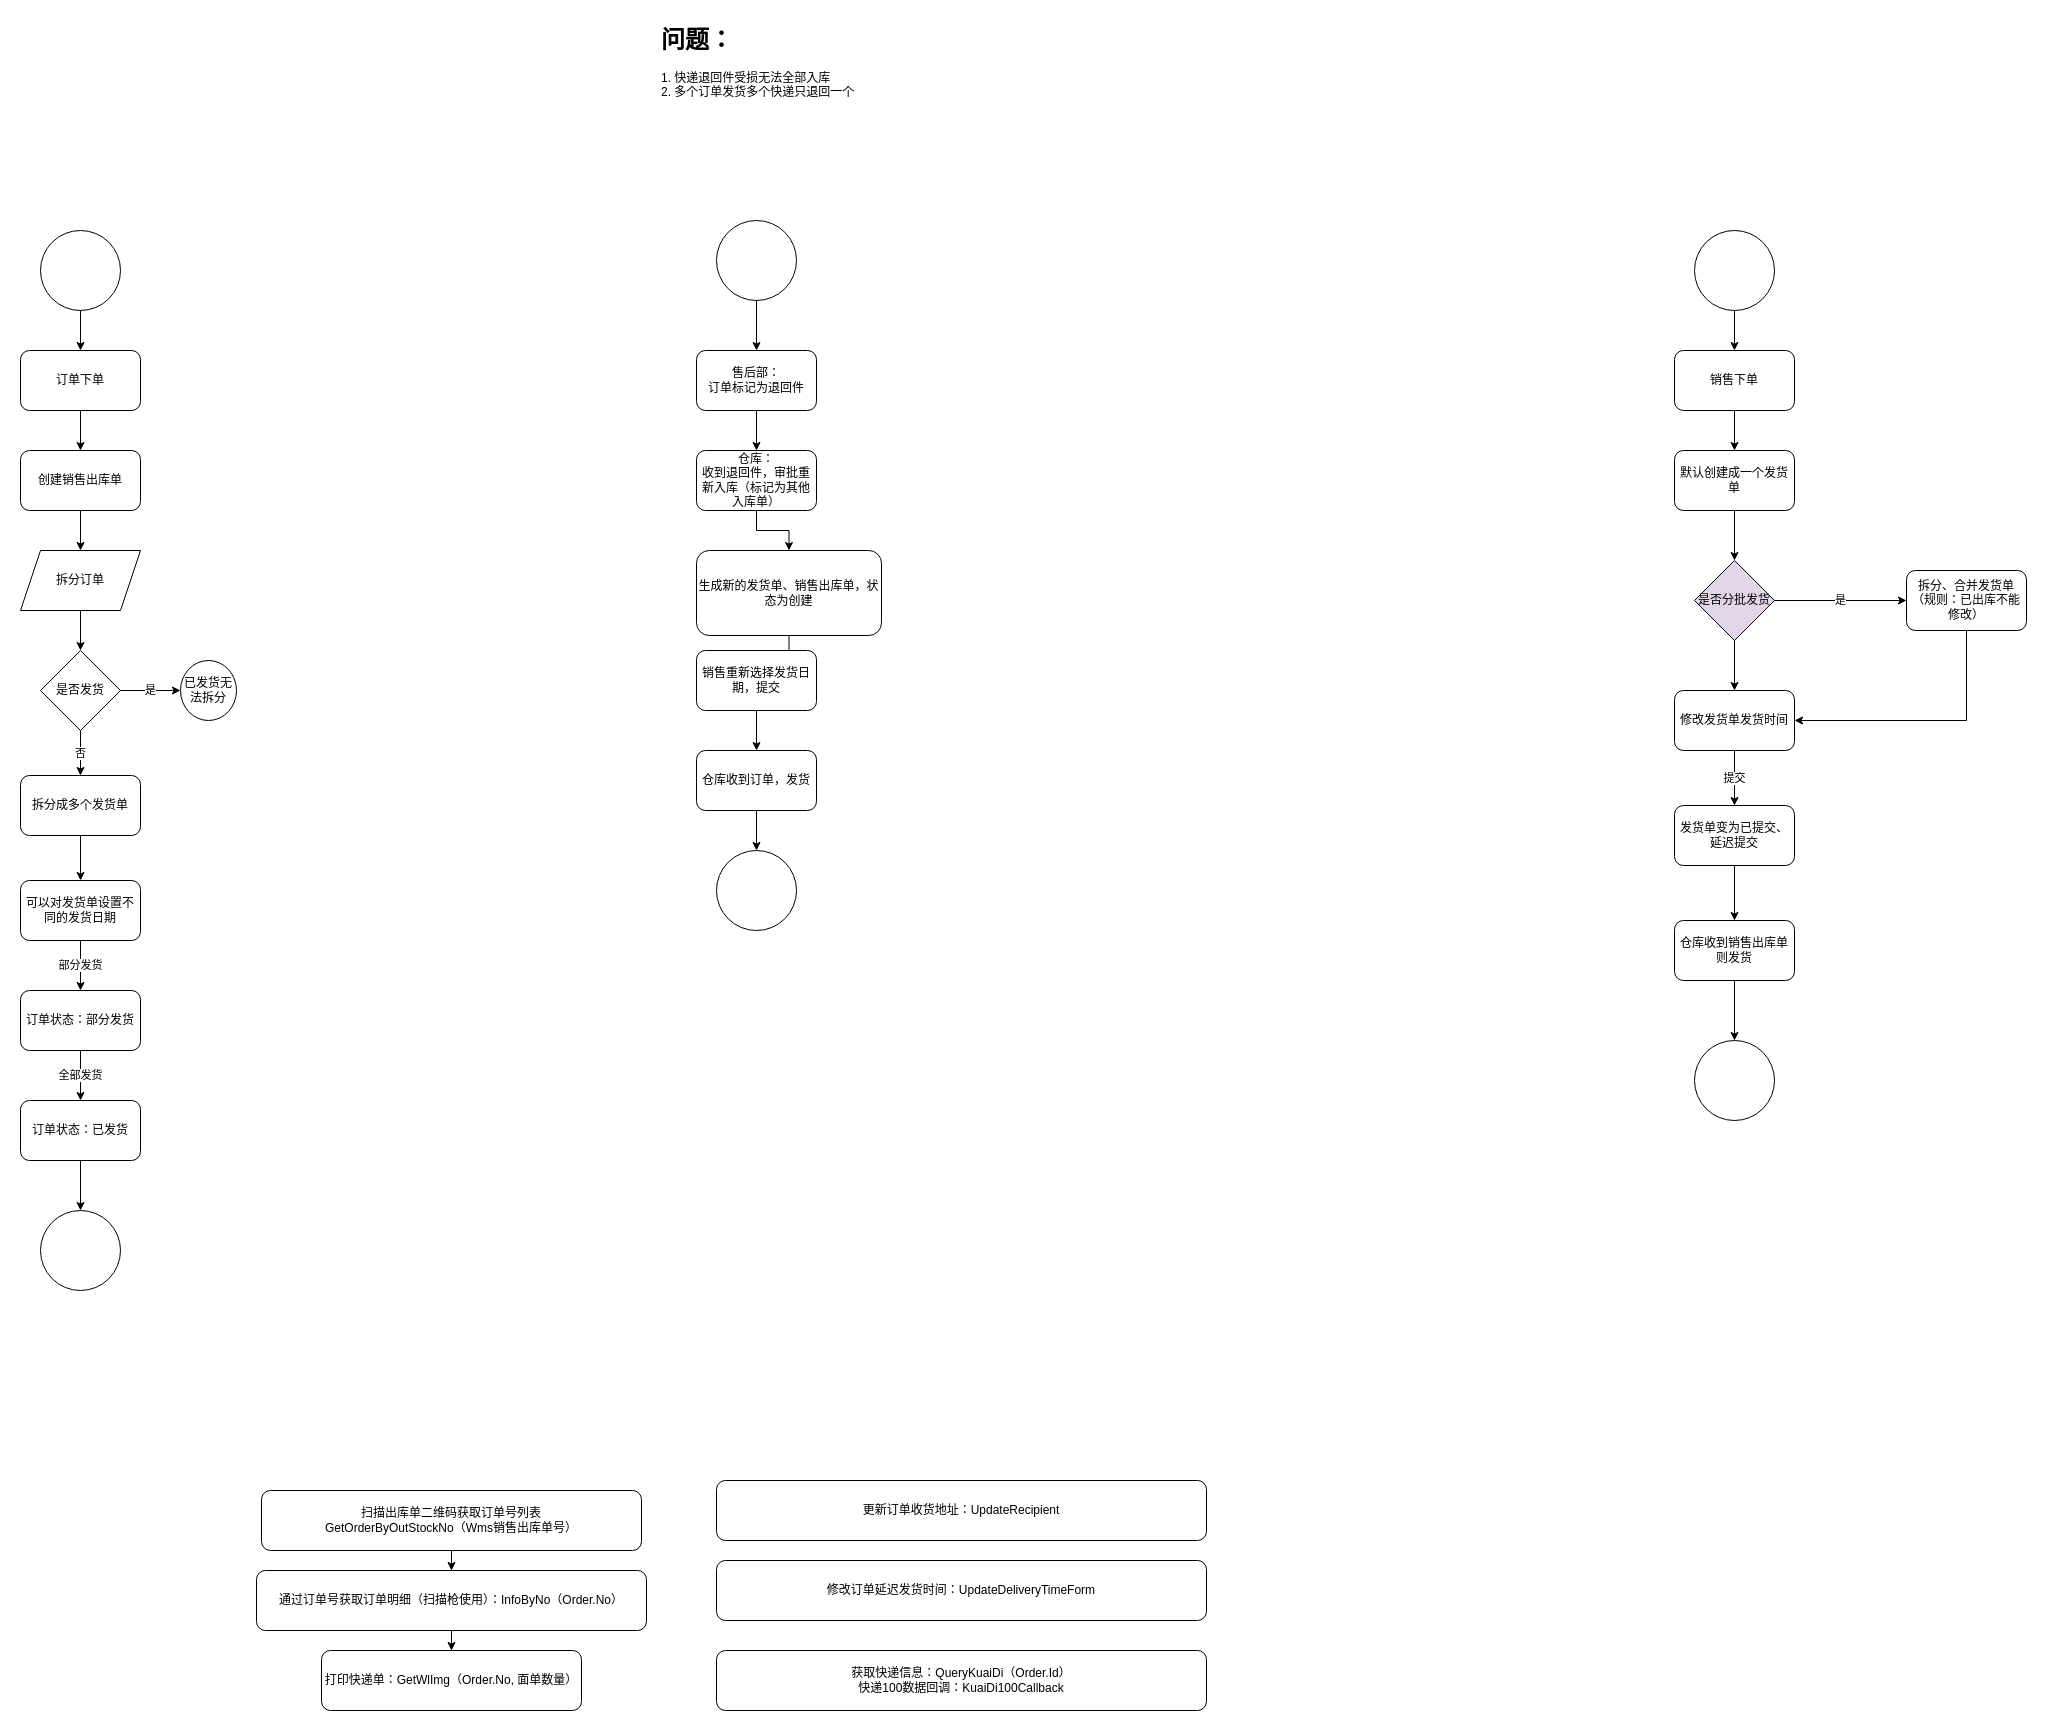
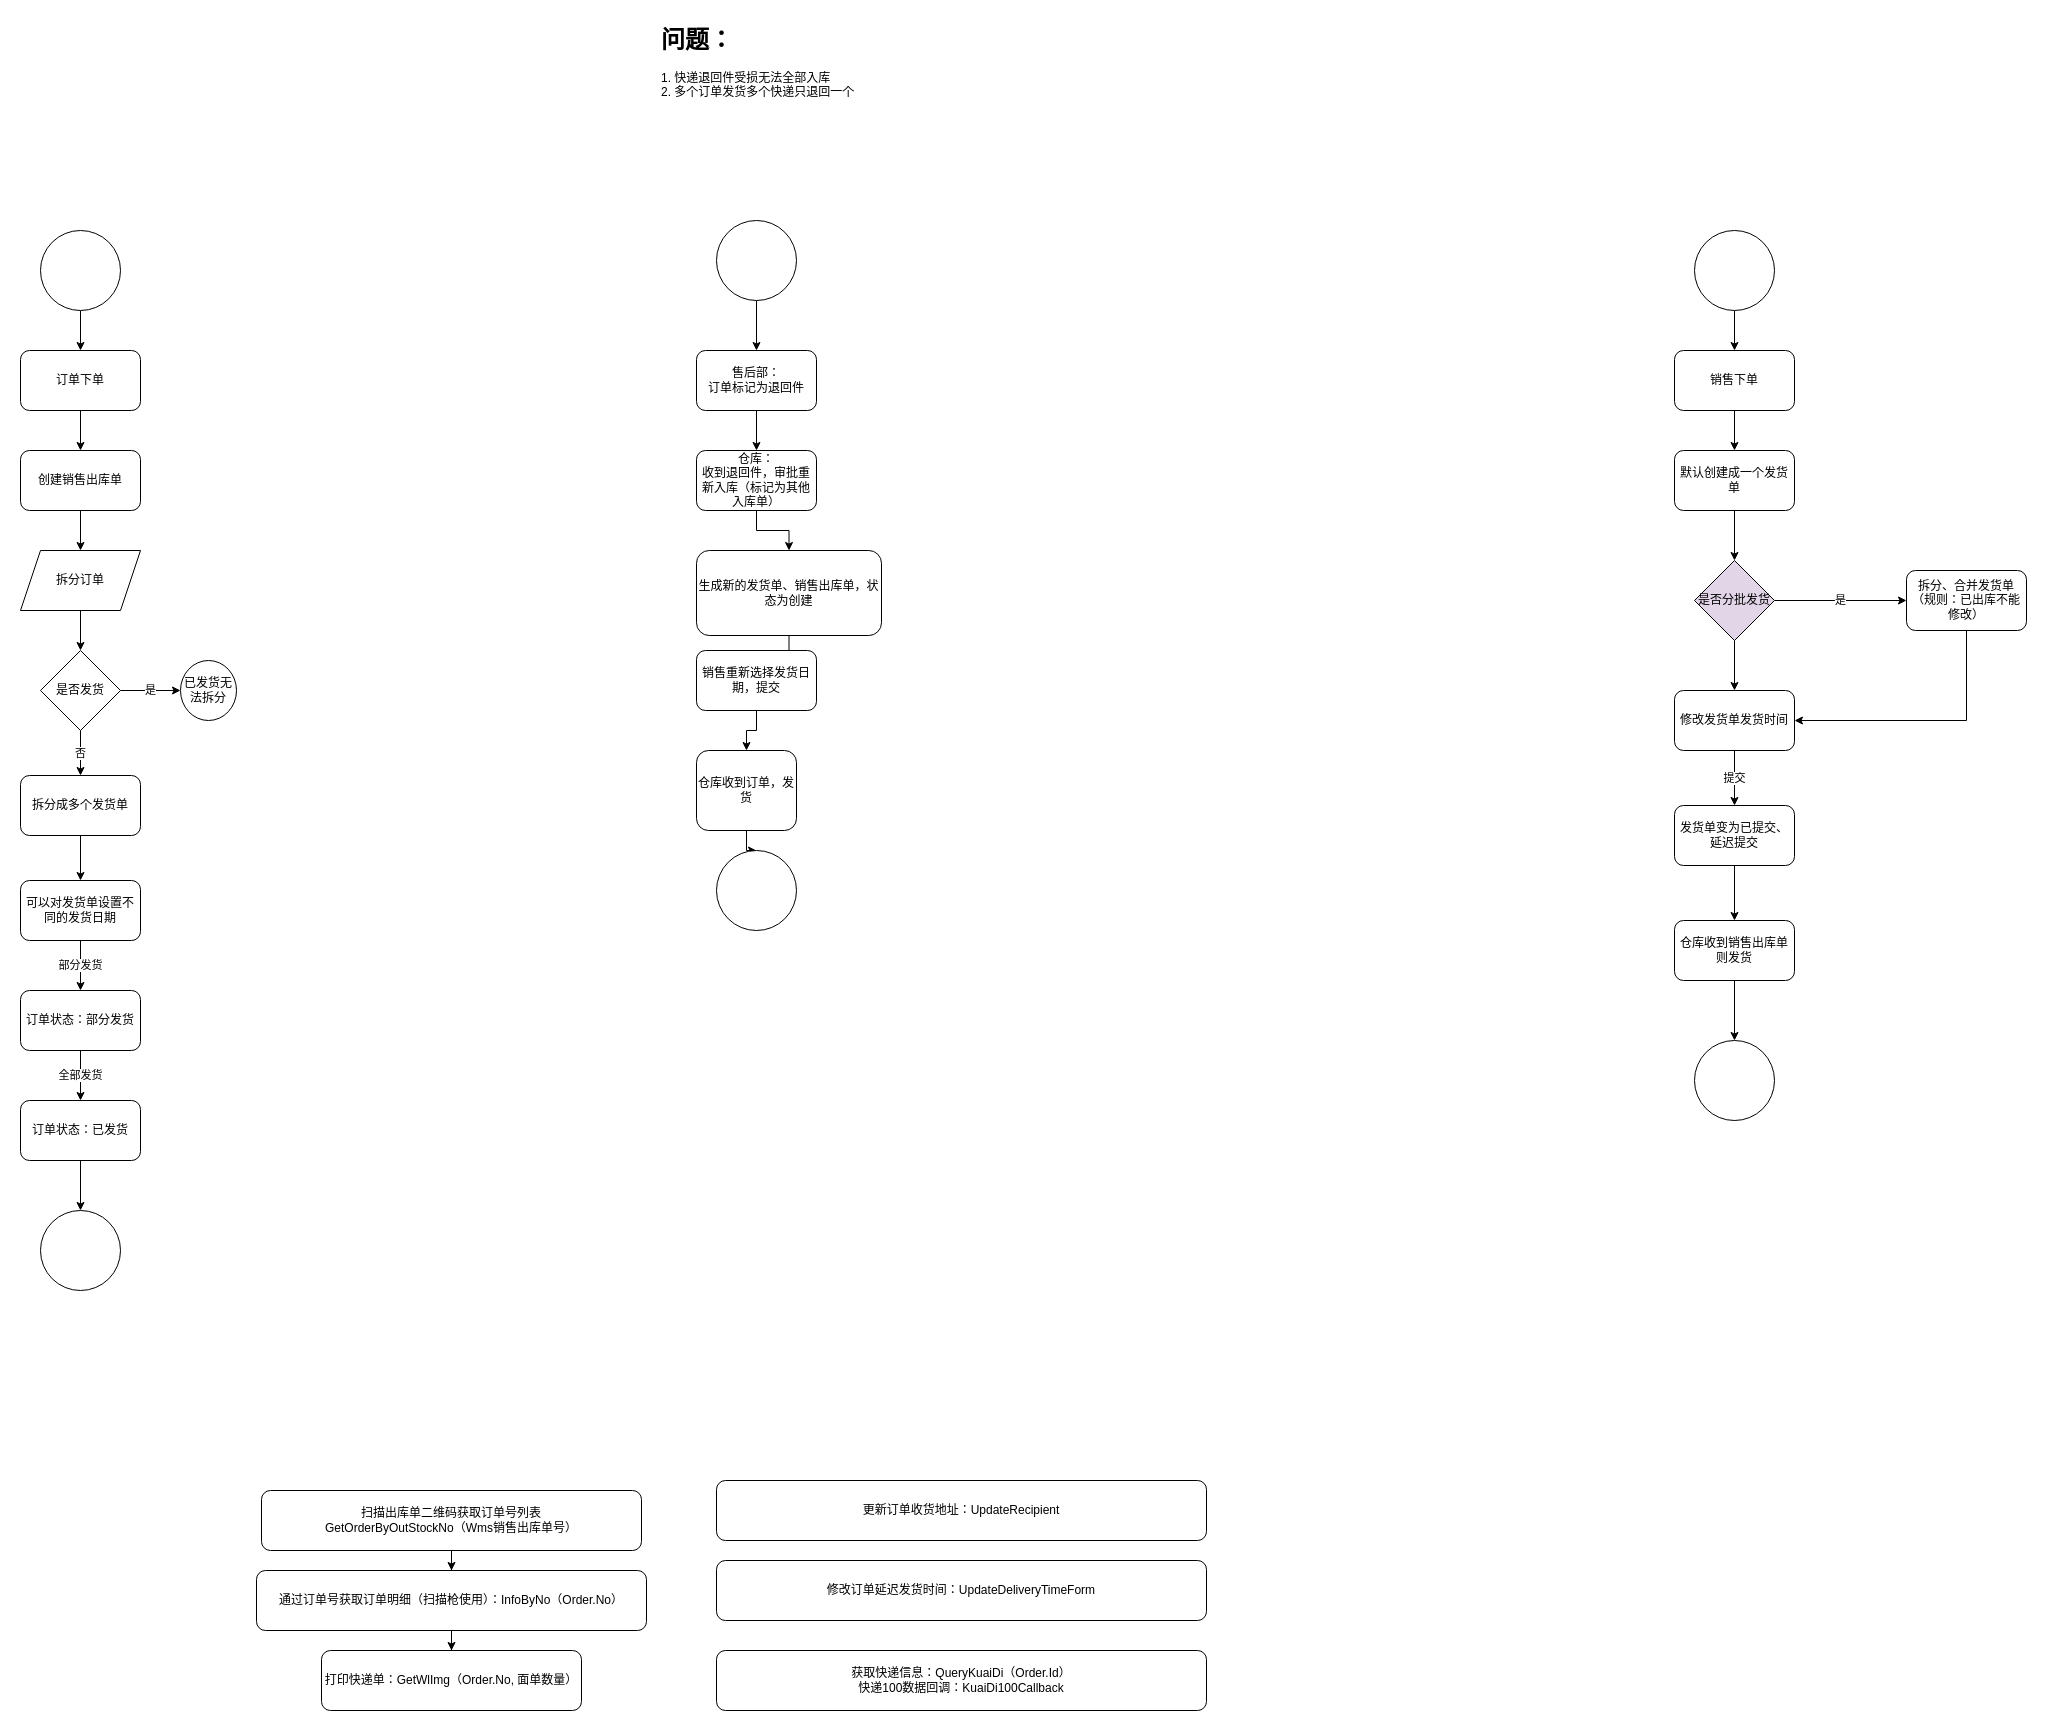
node "仓库收到订单，发货": size 120x60 -> 100x80
